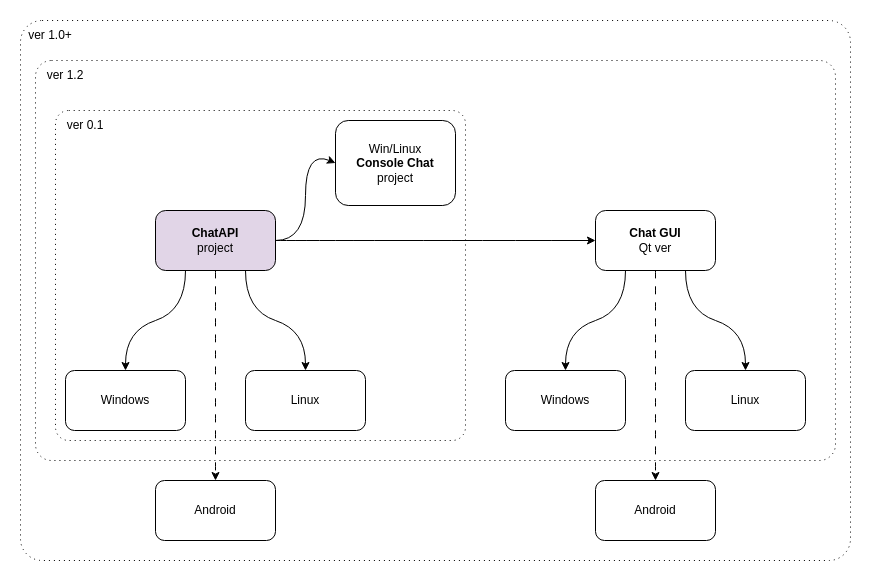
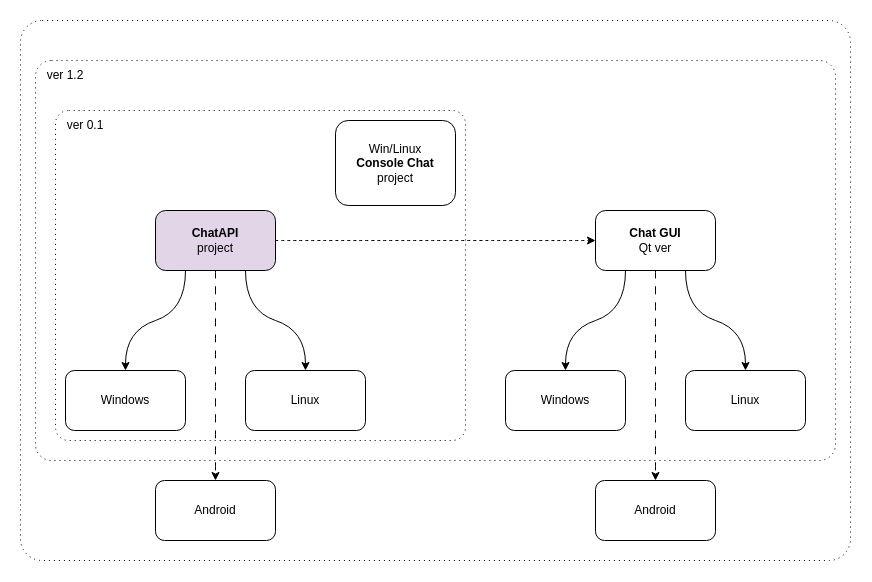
node "ver 1.0+": removed
edge "ChatAPI project" -> "Win/Linux Console Chat project": removed
edge "ChatAPI project" -> "Chat GUI Qt ver": style solid -> dashed
